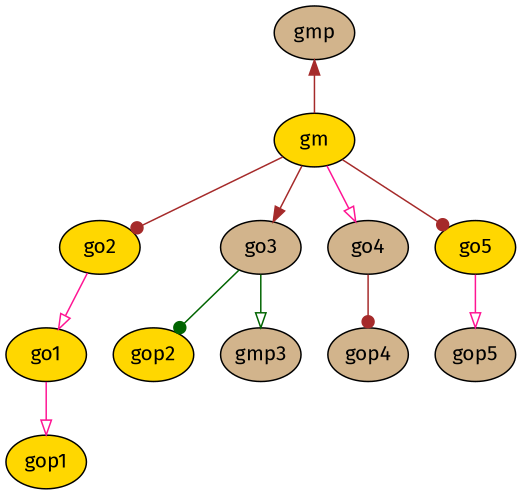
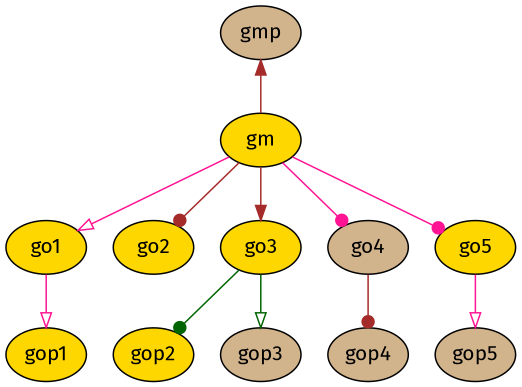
edge "gm" -> "go4": arrowhead onormal -> dot
edge "gm" -> "go5": color brown -> deeppink
node "go3": fillcolor tan -> gold
edge "go2" -> "go1": now "gm" -> "go1"
node "gmp3": label "gmp3" -> "gop3"
